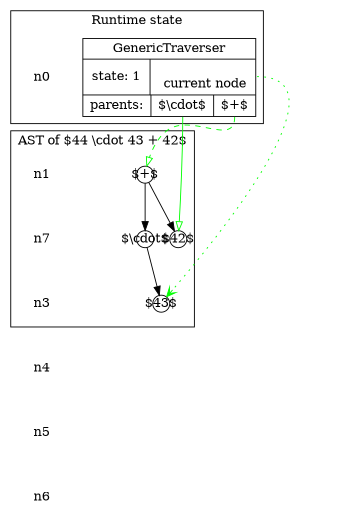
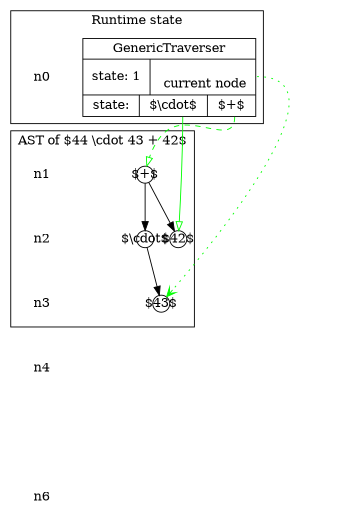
node "GenericTraverser": text "parents:" -> "state:"
node "n7": label "n7" -> "n2"
node "n5": removed
